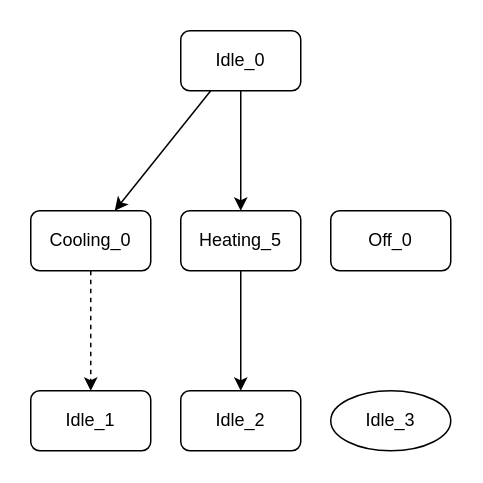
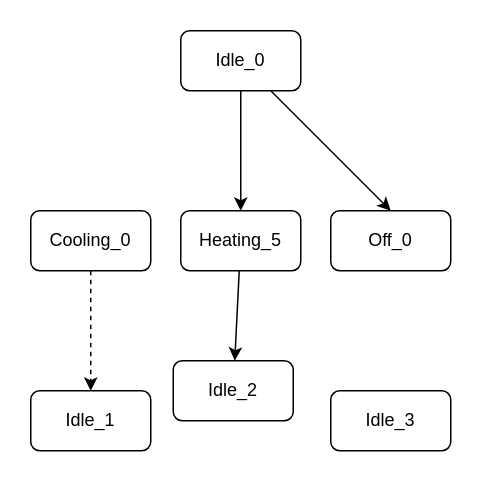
edge "Idle_0" -> "Cooling_0": removed
edge "Idle_0" -> "Off_0": added
node "Idle_2": moved (241, 421) -> (233, 391)
node "Idle_3": shape ellipse -> rounded rectangle
